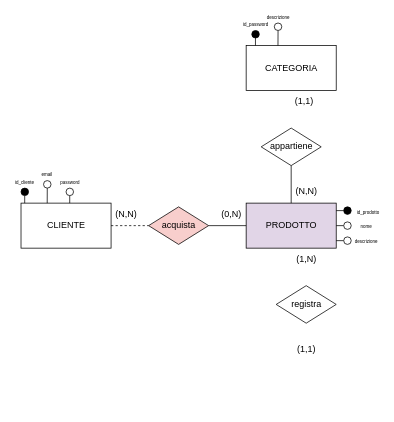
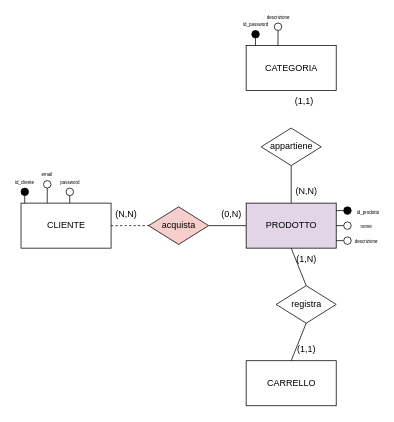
edge "PRODOTTO" -- "registra": added
edge "registra" -- "CARRELLO": added
node "CARRELLO": added
